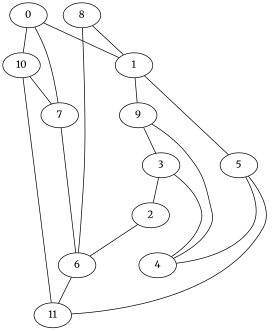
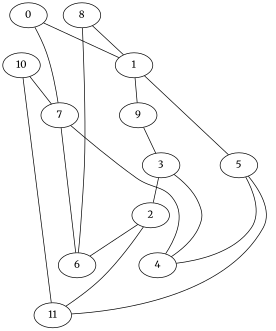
edge "0" -- "10": removed
edge "9" -- "4": now "7" -- "4"
edge "6" -- "11": now "2" -- "11"
